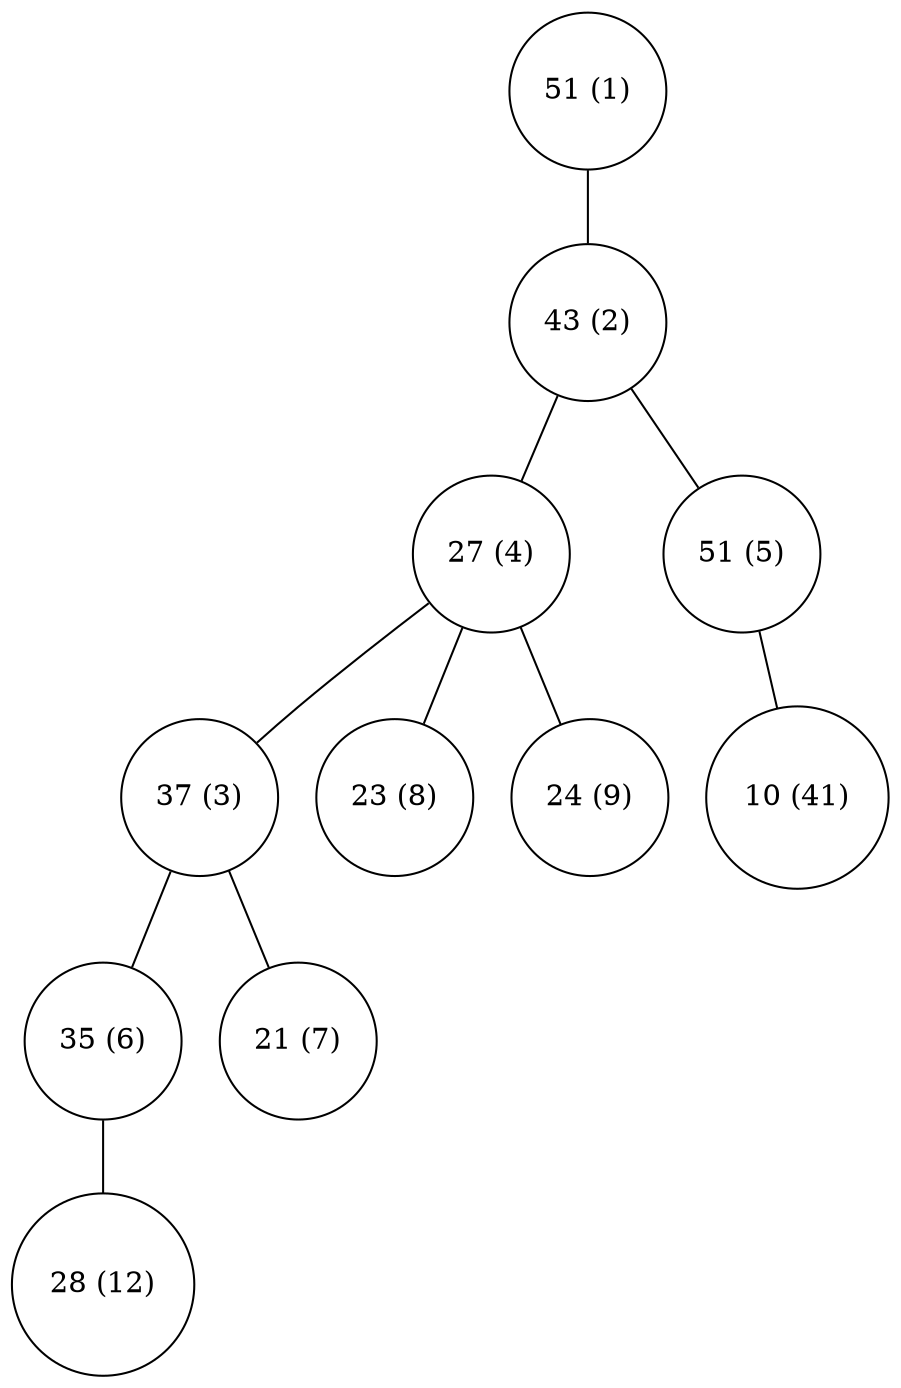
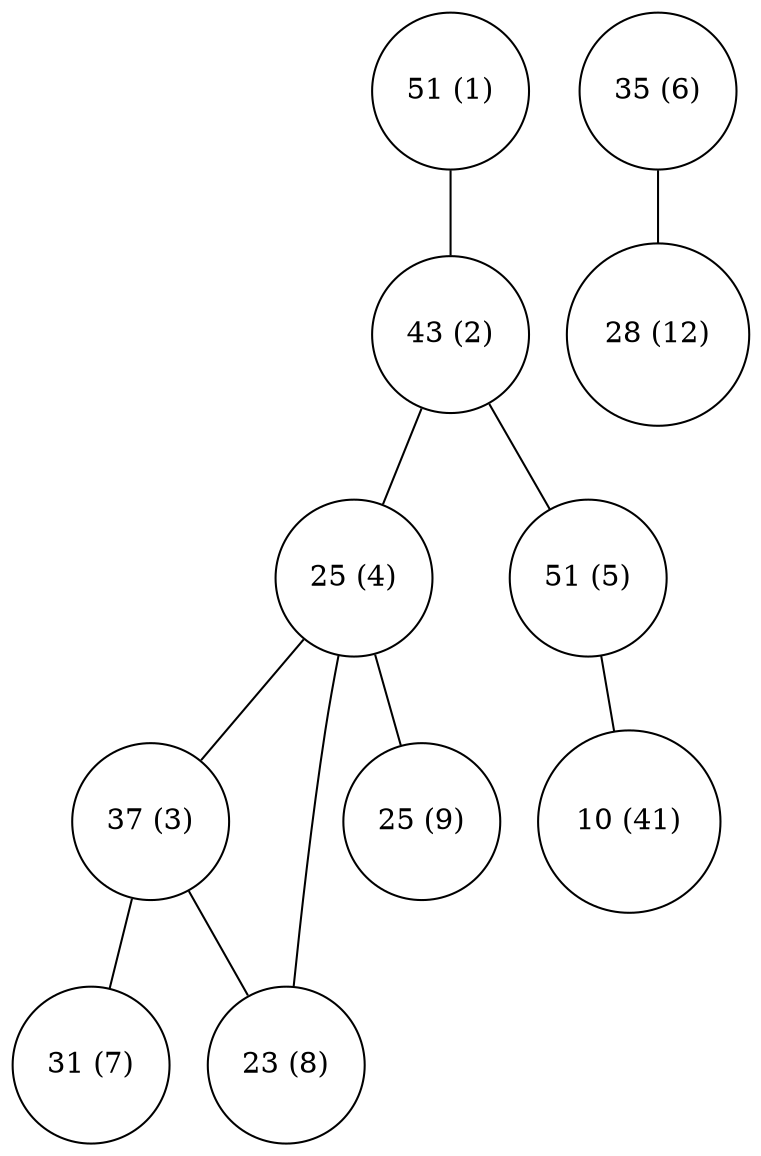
node "27 (4)": label "27 (4)" -> "25 (4)"
node "24 (9)": label "24 (9)" -> "25 (9)"
edge "37 (3)" -- "35 (6)": now "37 (3)" -- "23 (8)"
node "21 (7)": label "21 (7)" -> "31 (7)"
